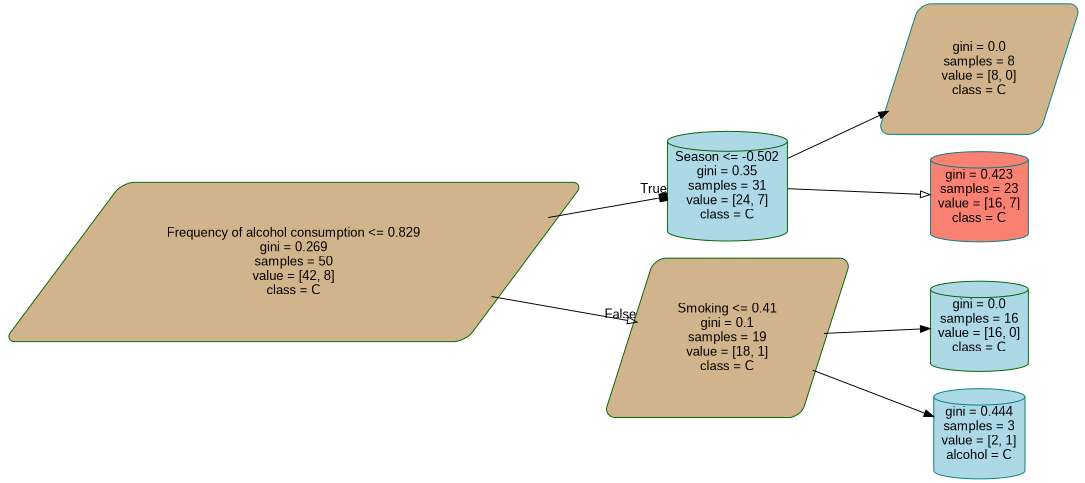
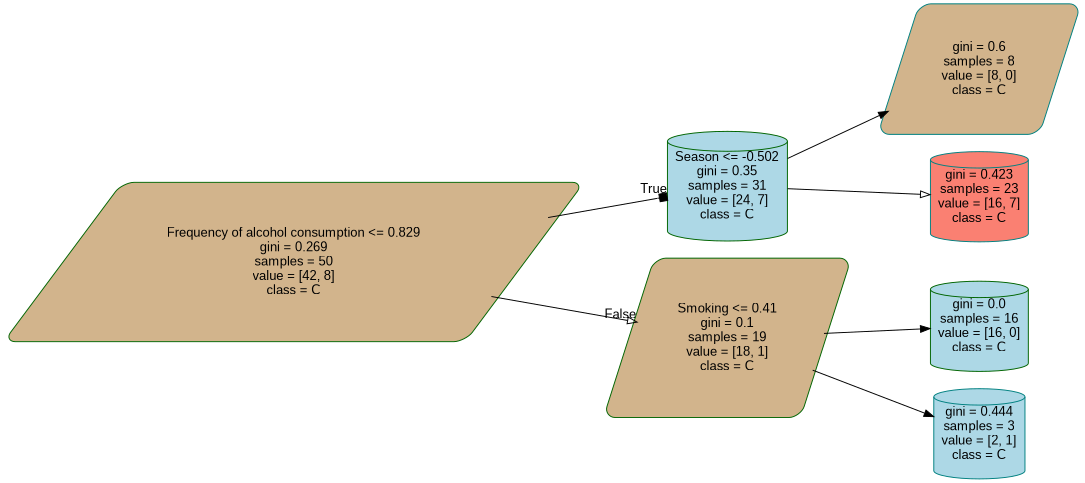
node "gini = 0.0 samples = 8 value = [8, 0] class = C": label "gini = 0.0 samples = 8 value = [8, 0] class = C" -> "gini = 0.6 samples = 8 value = [8, 0] class = C"
node "gini = 0.444 samples = 3 value = [2, 1] alcohol = C": label "gini = 0.444 samples = 3 value = [2, 1] alcohol = C" -> "gini = 0.444 samples = 3 value = [2, 1] class = C"
